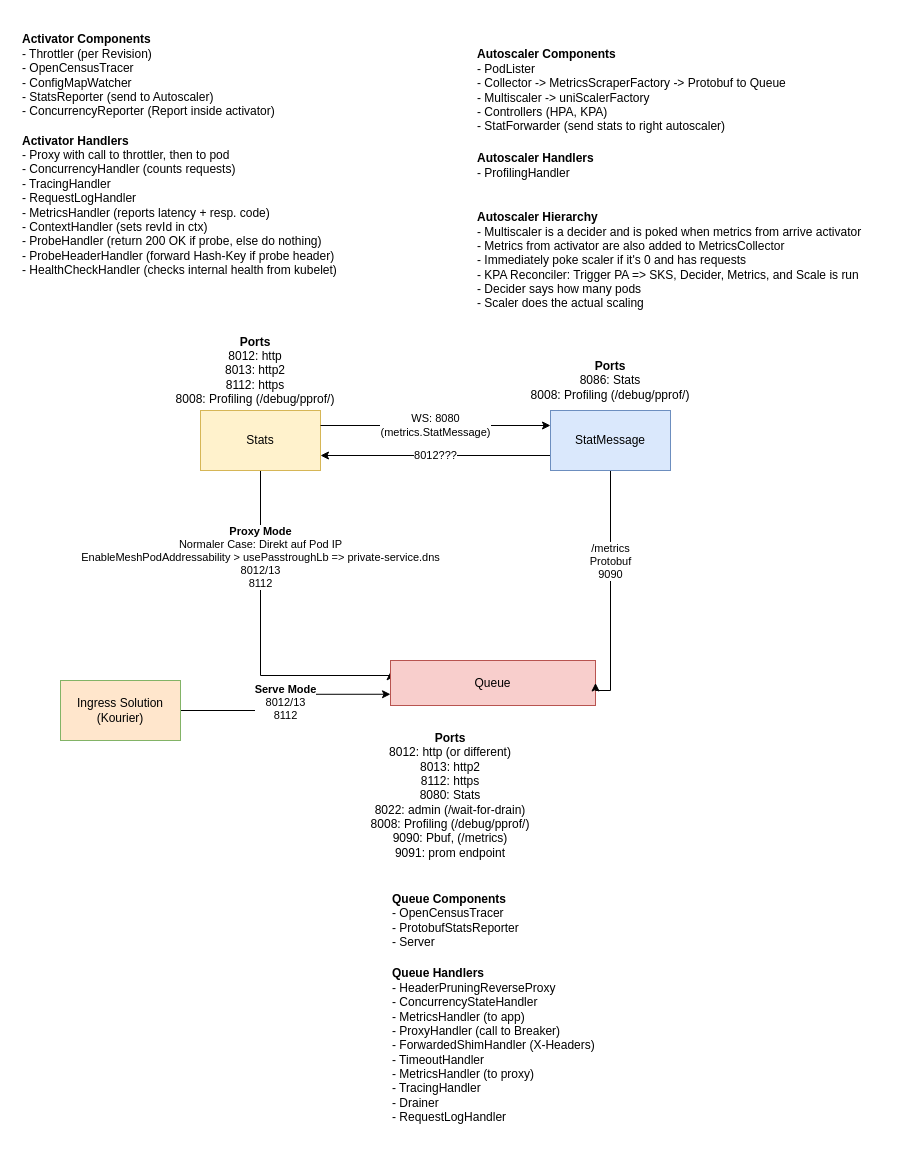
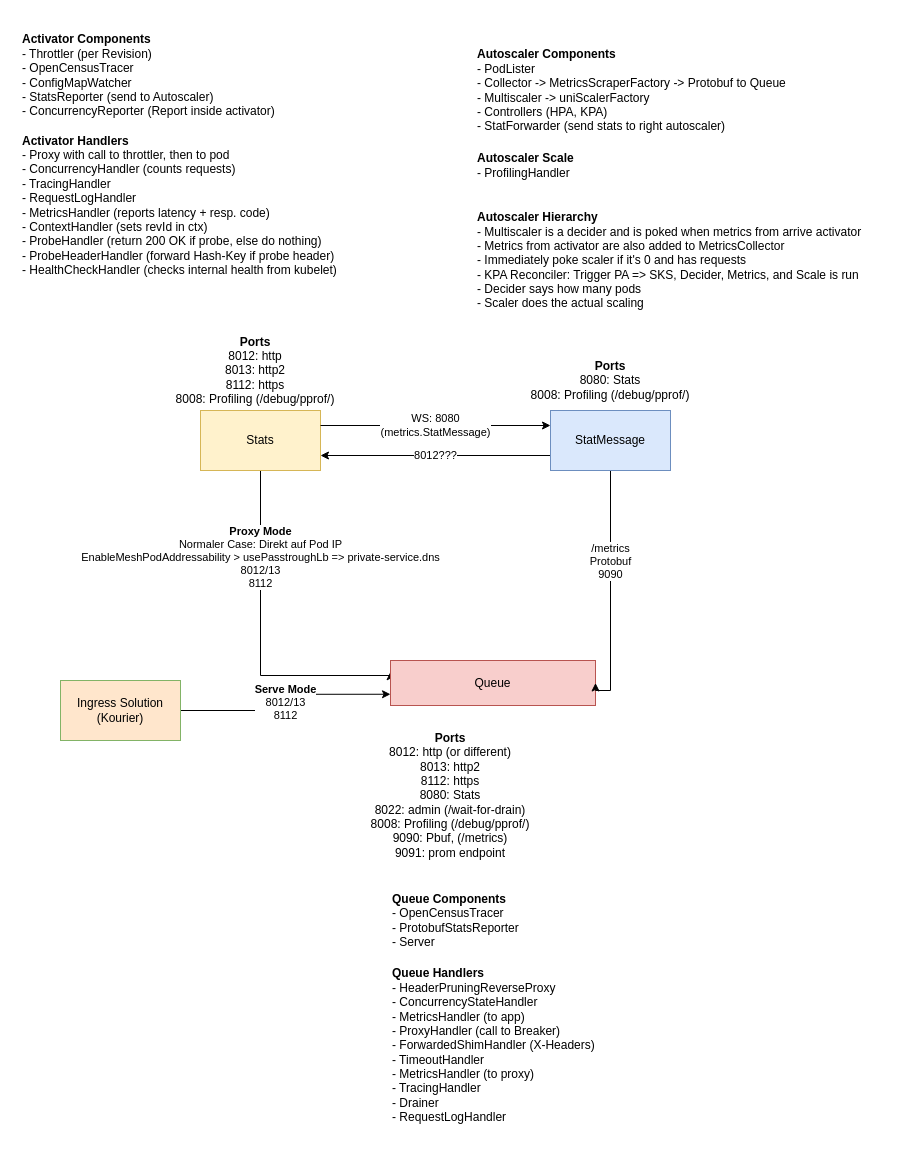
node "Autoscaler Handlers - ProfilingHandler": label "Autoscaler Handlers - ProfilingHandler" -> "Autoscaler Scale - ProfilingHandler"
node "Ports 8086: Stats 8008: Profiling (/debug/pprof/)": label "Ports 8086: Stats 8008: Profiling (/debug/pprof/)" -> "Ports 8080: Stats 8008: Profiling (/debug/pprof/)"
